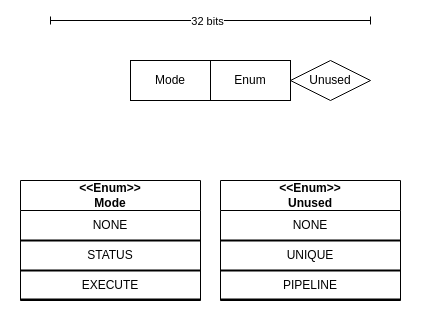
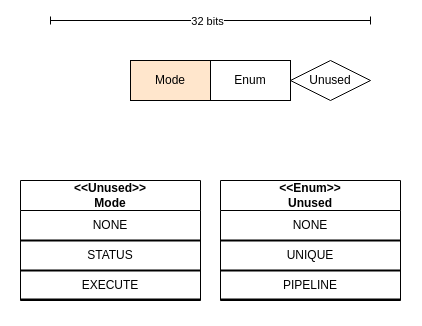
node "Mode": fillcolor #ffffff -> #ffe6cc
node "<<Enum>> Mode": label "<<Enum>> Mode" -> "<<Unused>> Mode"
